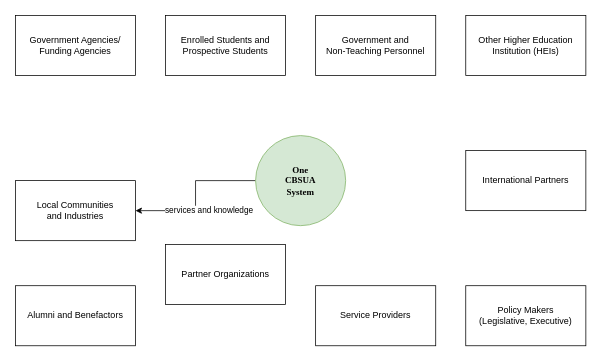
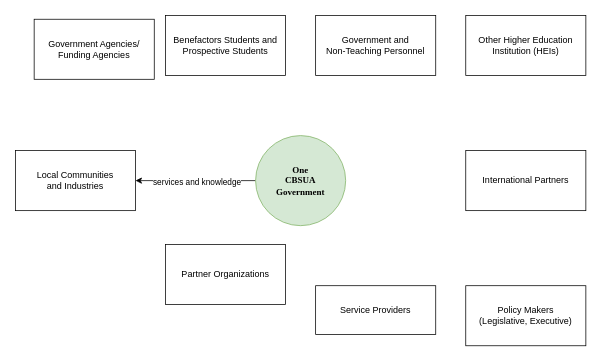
node "Government Agencies/ Funding Agencies": moved (75, 45) -> (94, 49)
node "Enrolled Students and Prospective Students": label "Enrolled Students and Prospective Students" -> "Benefactors Students and Prospective Students"
node "One CBSUA System": label "One CBSUA System" -> "One CBSUA Government"
node "Local Communities and Industries": moved (75, 210) -> (75, 180)
node "Alumni and Benefactors": removed
node "Service Providers": size 120x60 -> 120x49
